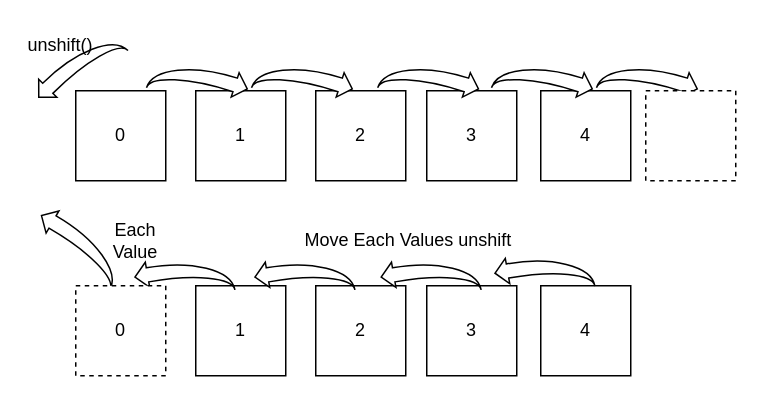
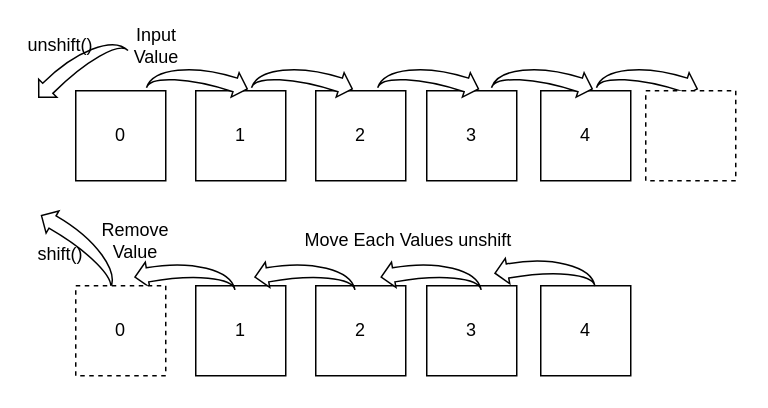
node "Input Value": added
node "Each Value": label "Each Value" -> "Remove Value"
node "shift()": added
